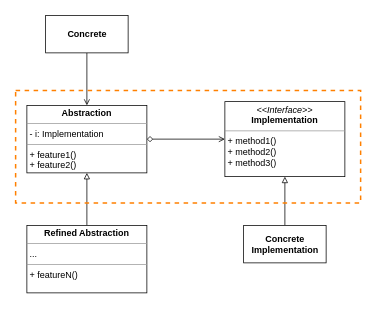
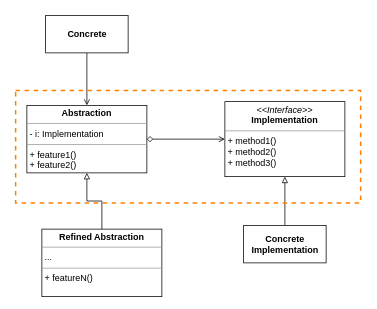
node "Refined Abstraction ... + featureN()": moved (87, 259) -> (102, 263)
